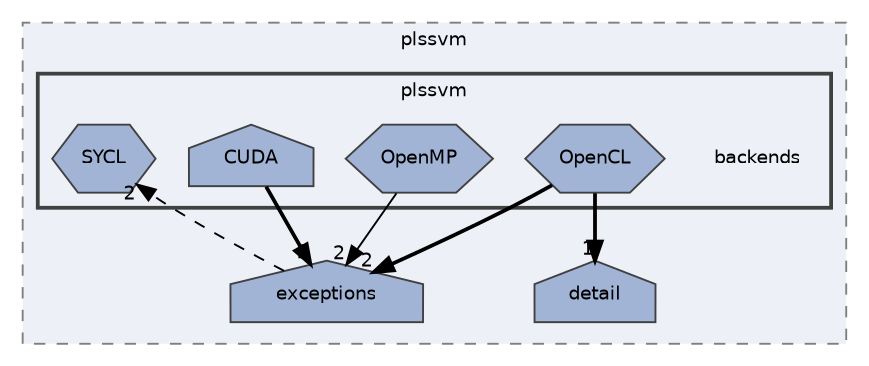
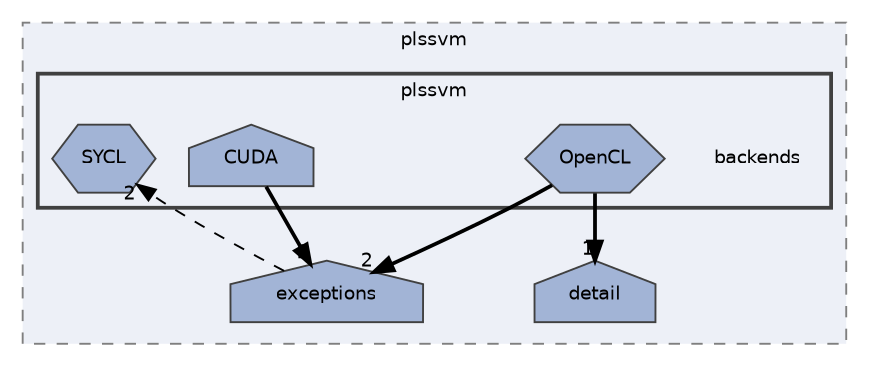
node "OpenMP": removed
